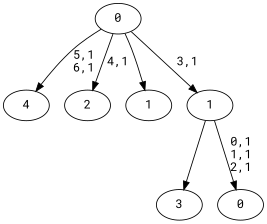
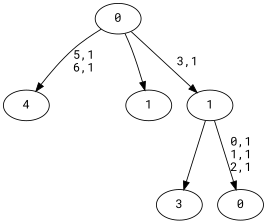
node "2": removed
